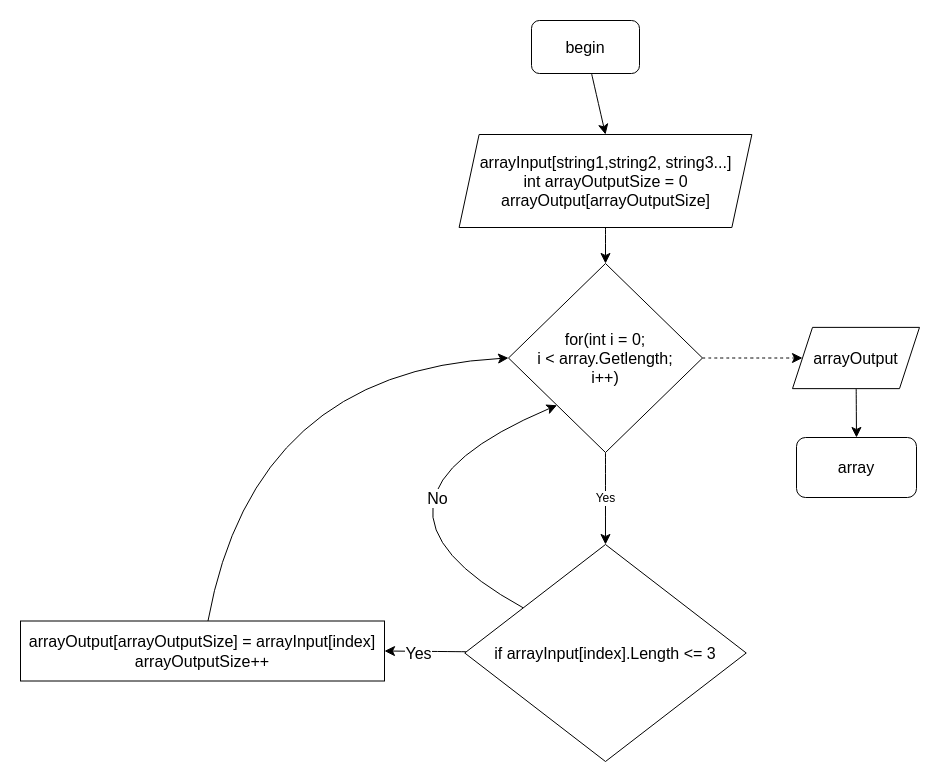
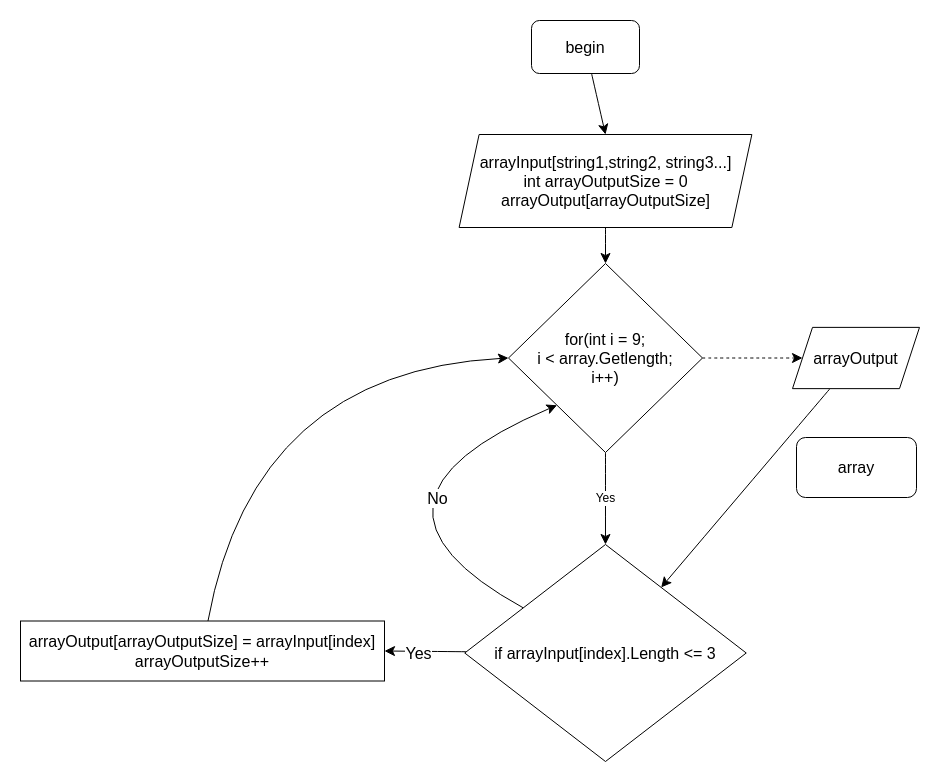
node "for(int i = 0; i < array.Getlength; i++)": label "for(int i = 0; i < array.Getlength; i++)" -> "for(int i = 9; i < array.Getlength; i++)"
edge "arrayOutput" -> "array": now "arrayOutput" -> "if arrayInput[index].Length <= 3"
